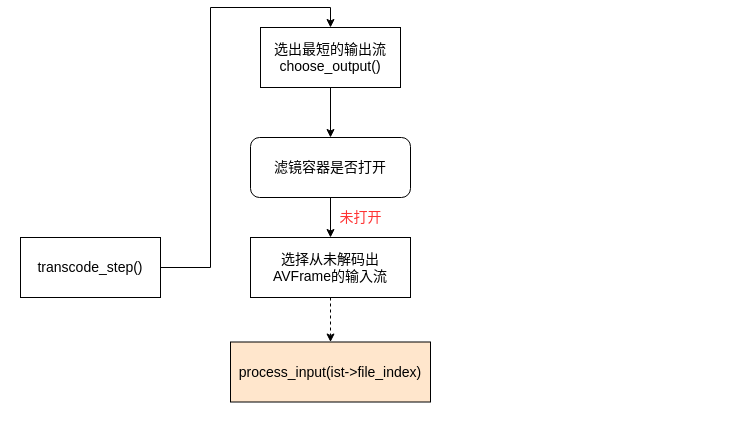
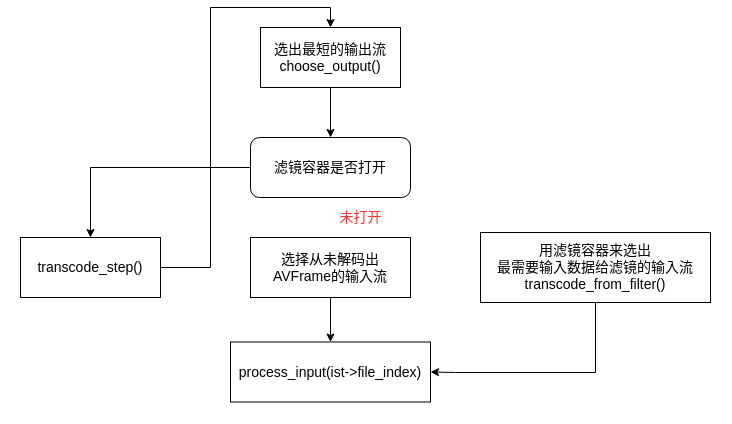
edge "滤镜容器是否打开" -> "选择从未解码出 AVFrame的输入流": now "滤镜容器是否打开" -> "transcode_step()"
node "用滤镜容器来选出 最需要输入数据给滤镜的输入流 transcode_from_filter()": added
edge "选择从未解码出 AVFrame的输入流" -> "process_input(ist->file_index)": style dashed -> solid
node "process_input(ist->file_index)": fillcolor #ffe6cc -> #ffffff
edge "用滤镜容器来选出 最需要输入数据给滤镜的输入流 transcode_from_filter()" -> "process_input(ist->file_index)": added
